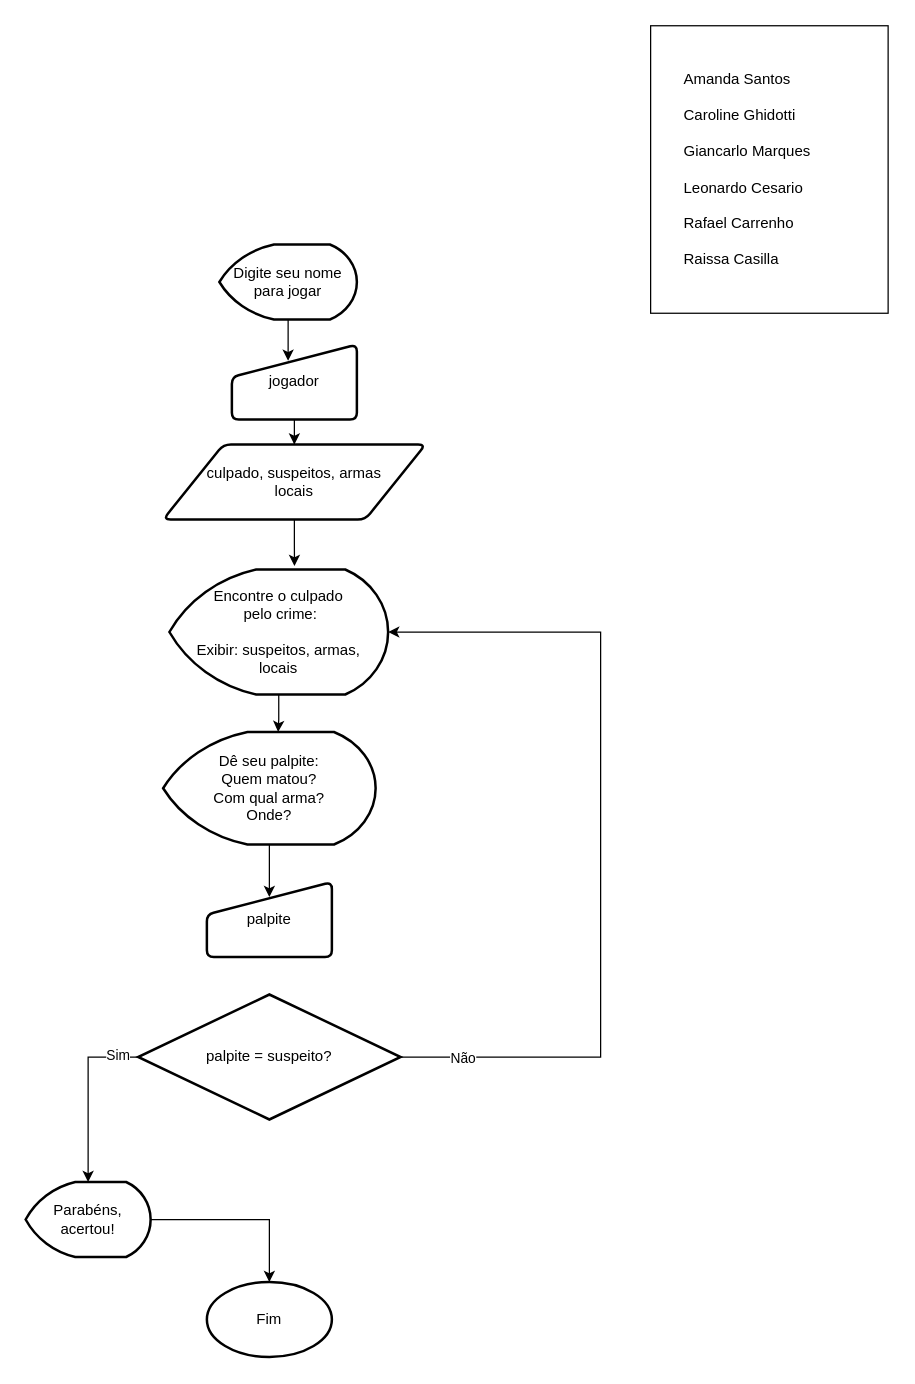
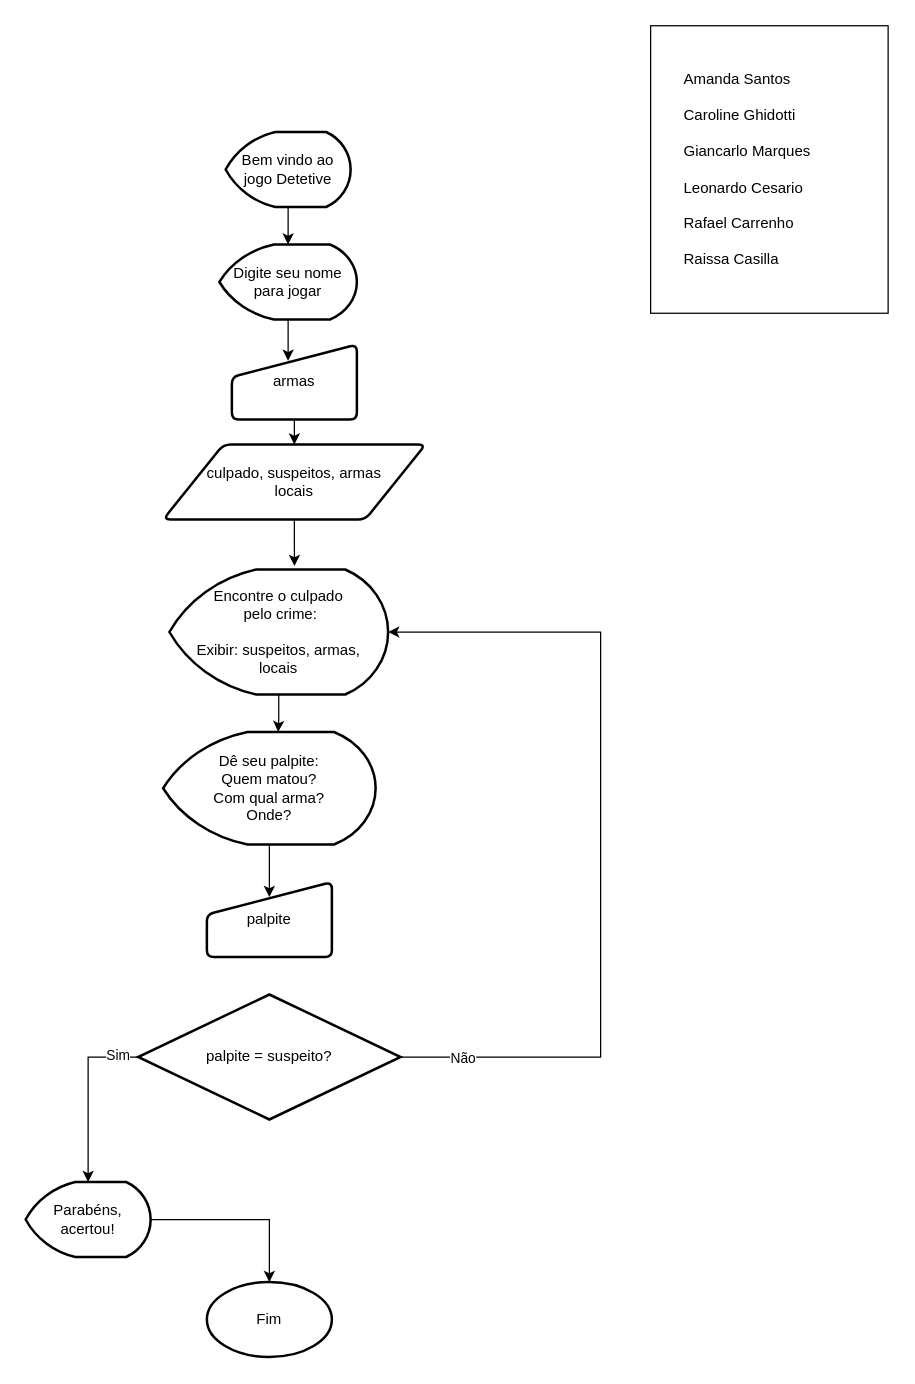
node "Bem vindo ao jogo Detetive": added
edge "Bem vindo ao jogo Detetive" -> "Digite seu nome para jogar": added
node "jogador": label "jogador" -> "armas"
